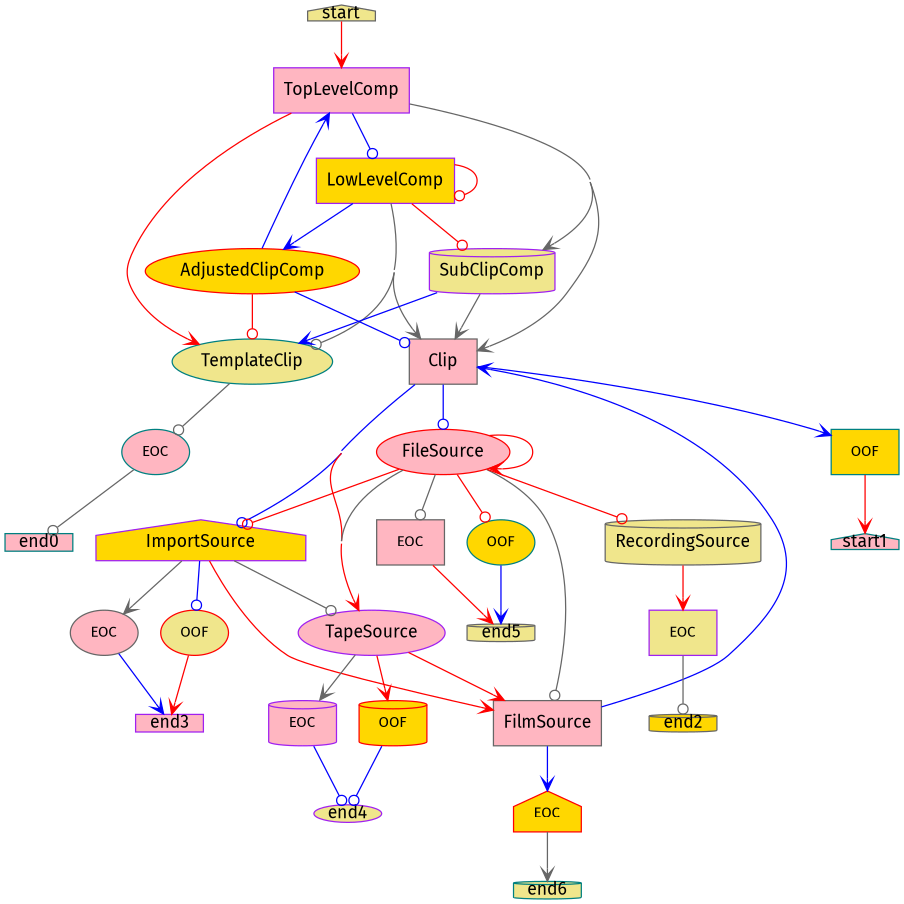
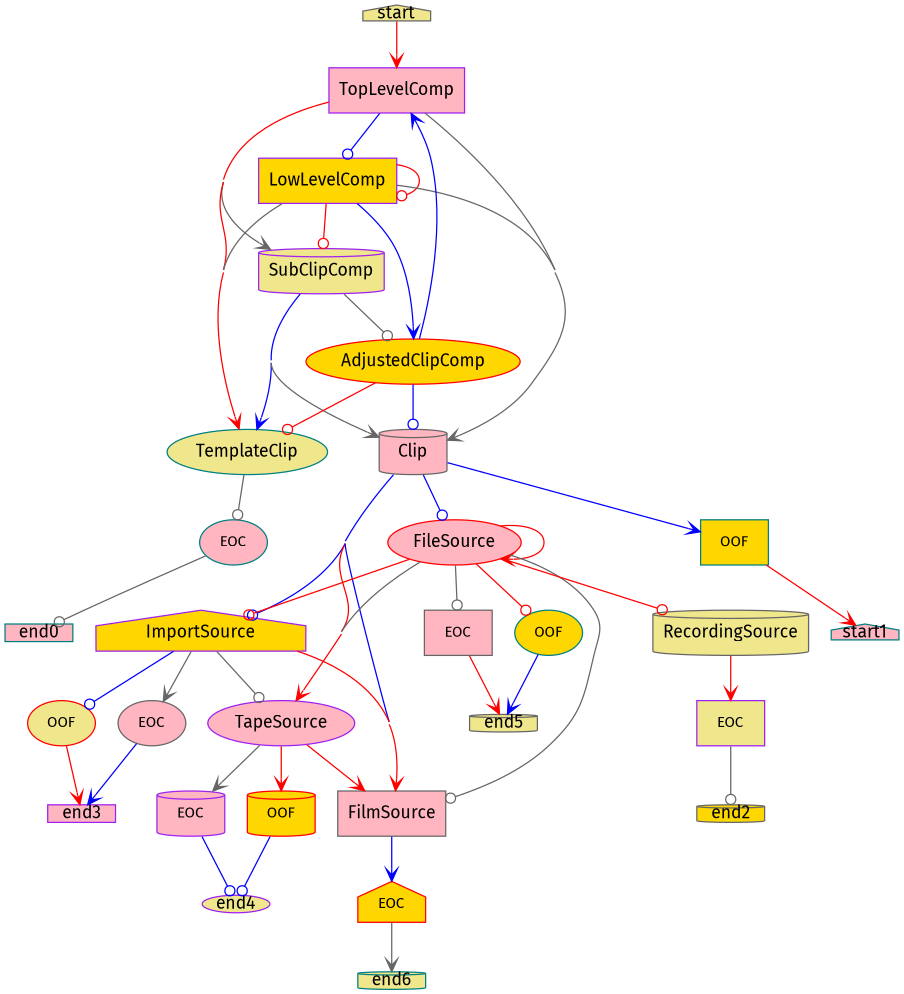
edge "SubClipComp" -> "AdjustedClipComp": added
node "Clip": shape box -> cylinder
edge "FilmSource" -> "Clip": reversed
